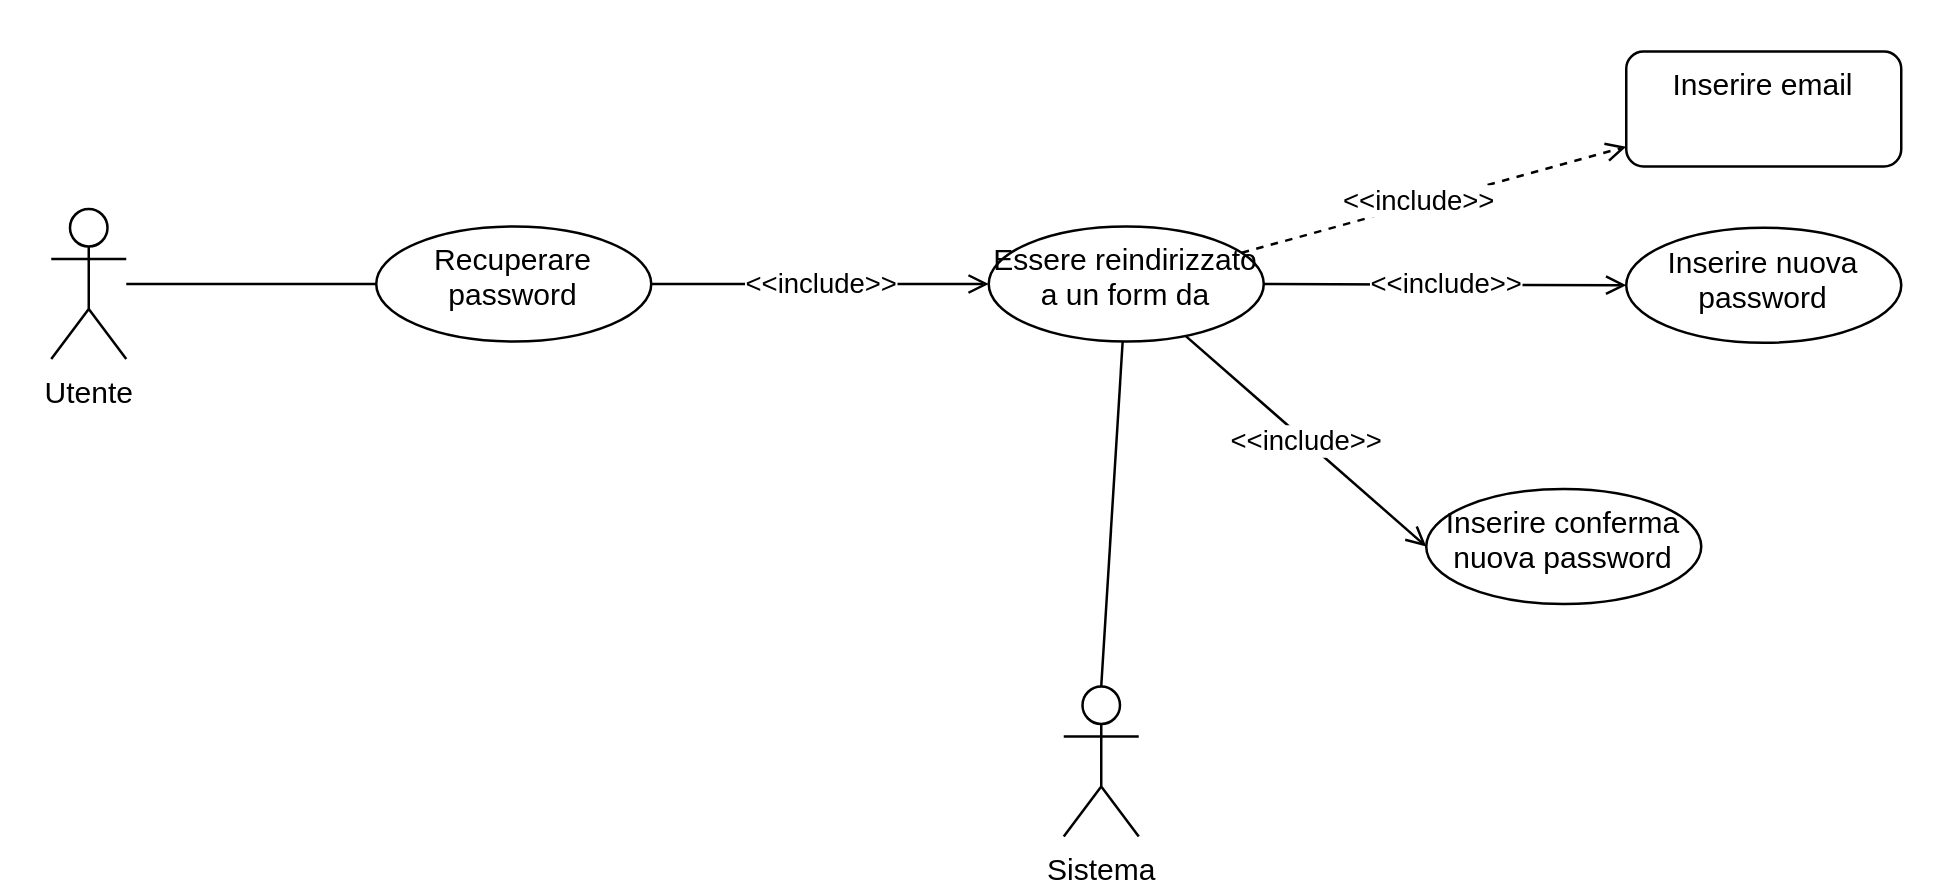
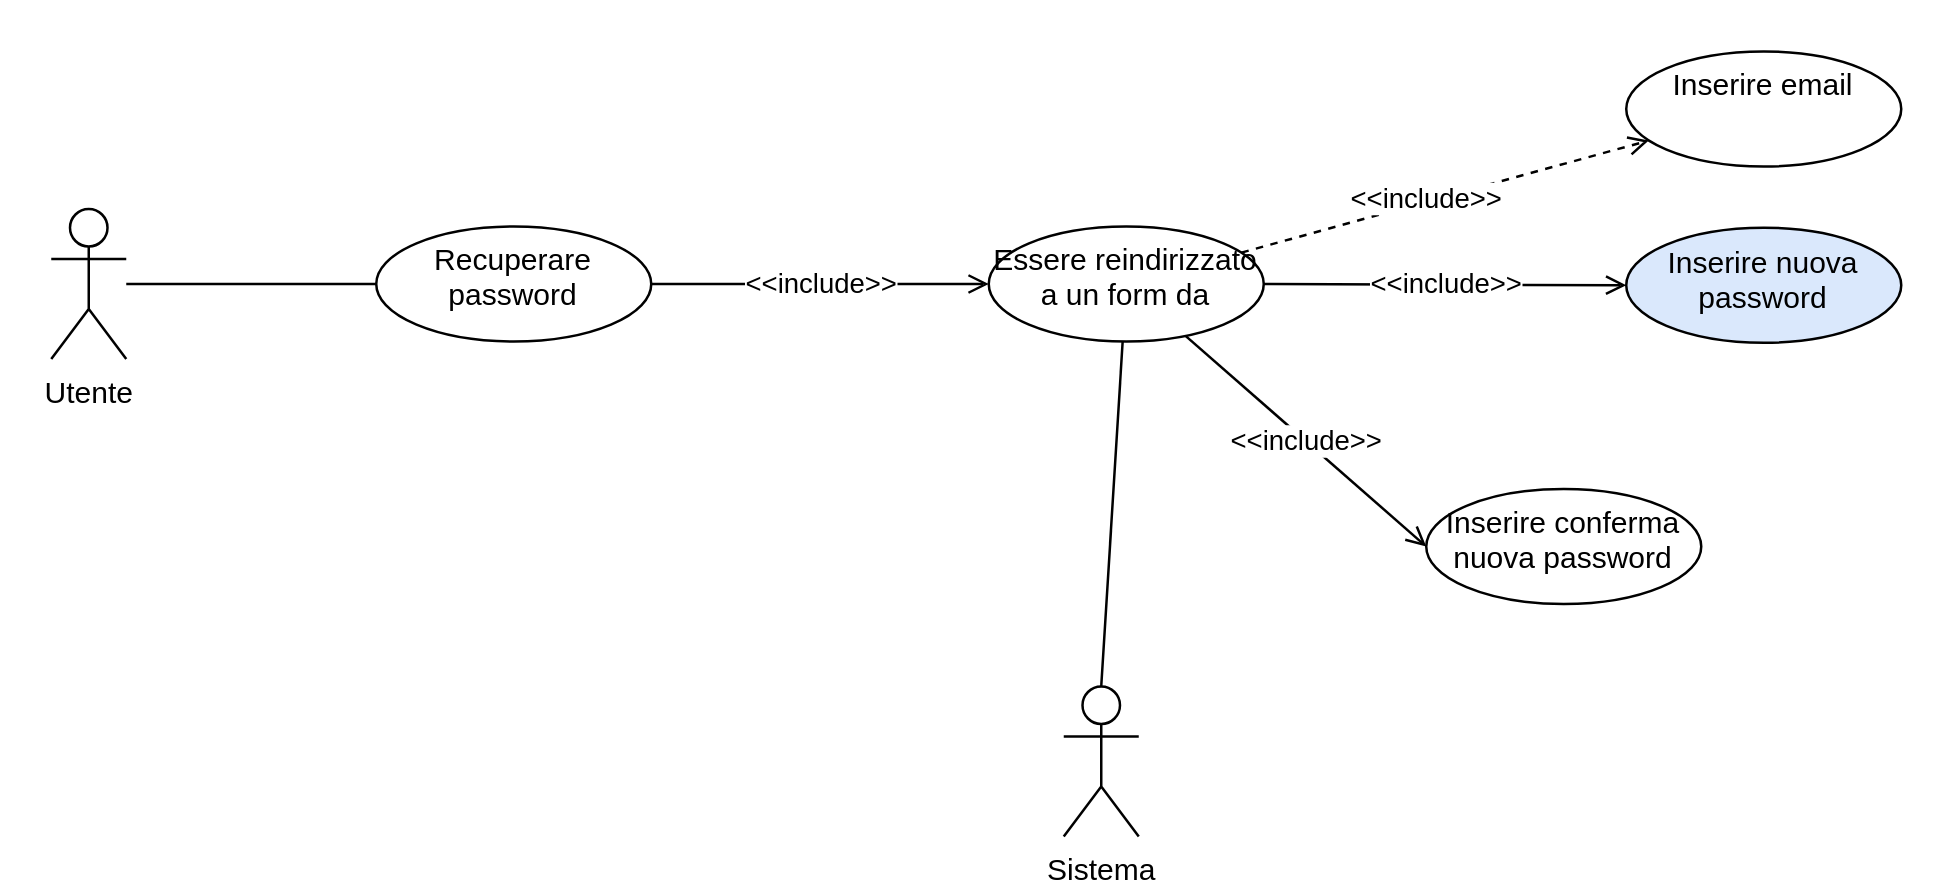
node "Inserire email": shape rounded rectangle -> ellipse
node "Inserire nuova password": fillcolor #ffffff -> #dae8fc
